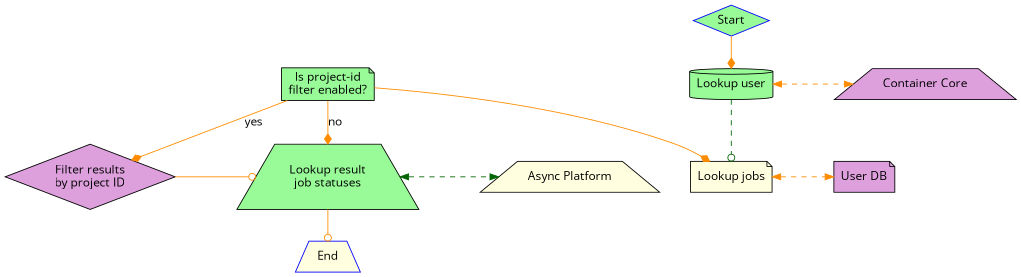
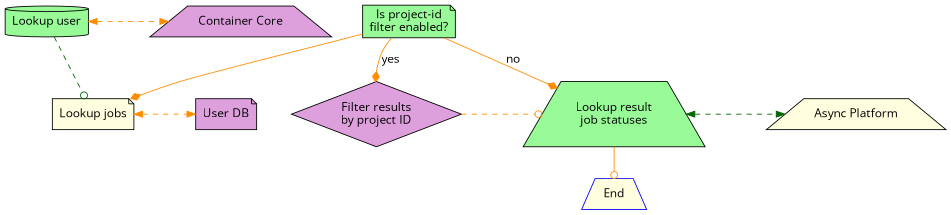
node "Start": removed
edge "Filter results by project ID" -> "Lookup result job statuses": style solid -> dashed
